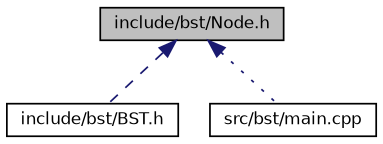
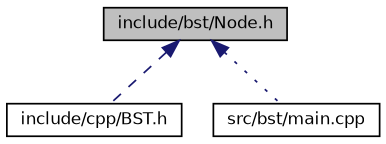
node "include/bst/BST.h": label "include/bst/BST.h" -> "include/cpp/BST.h"
